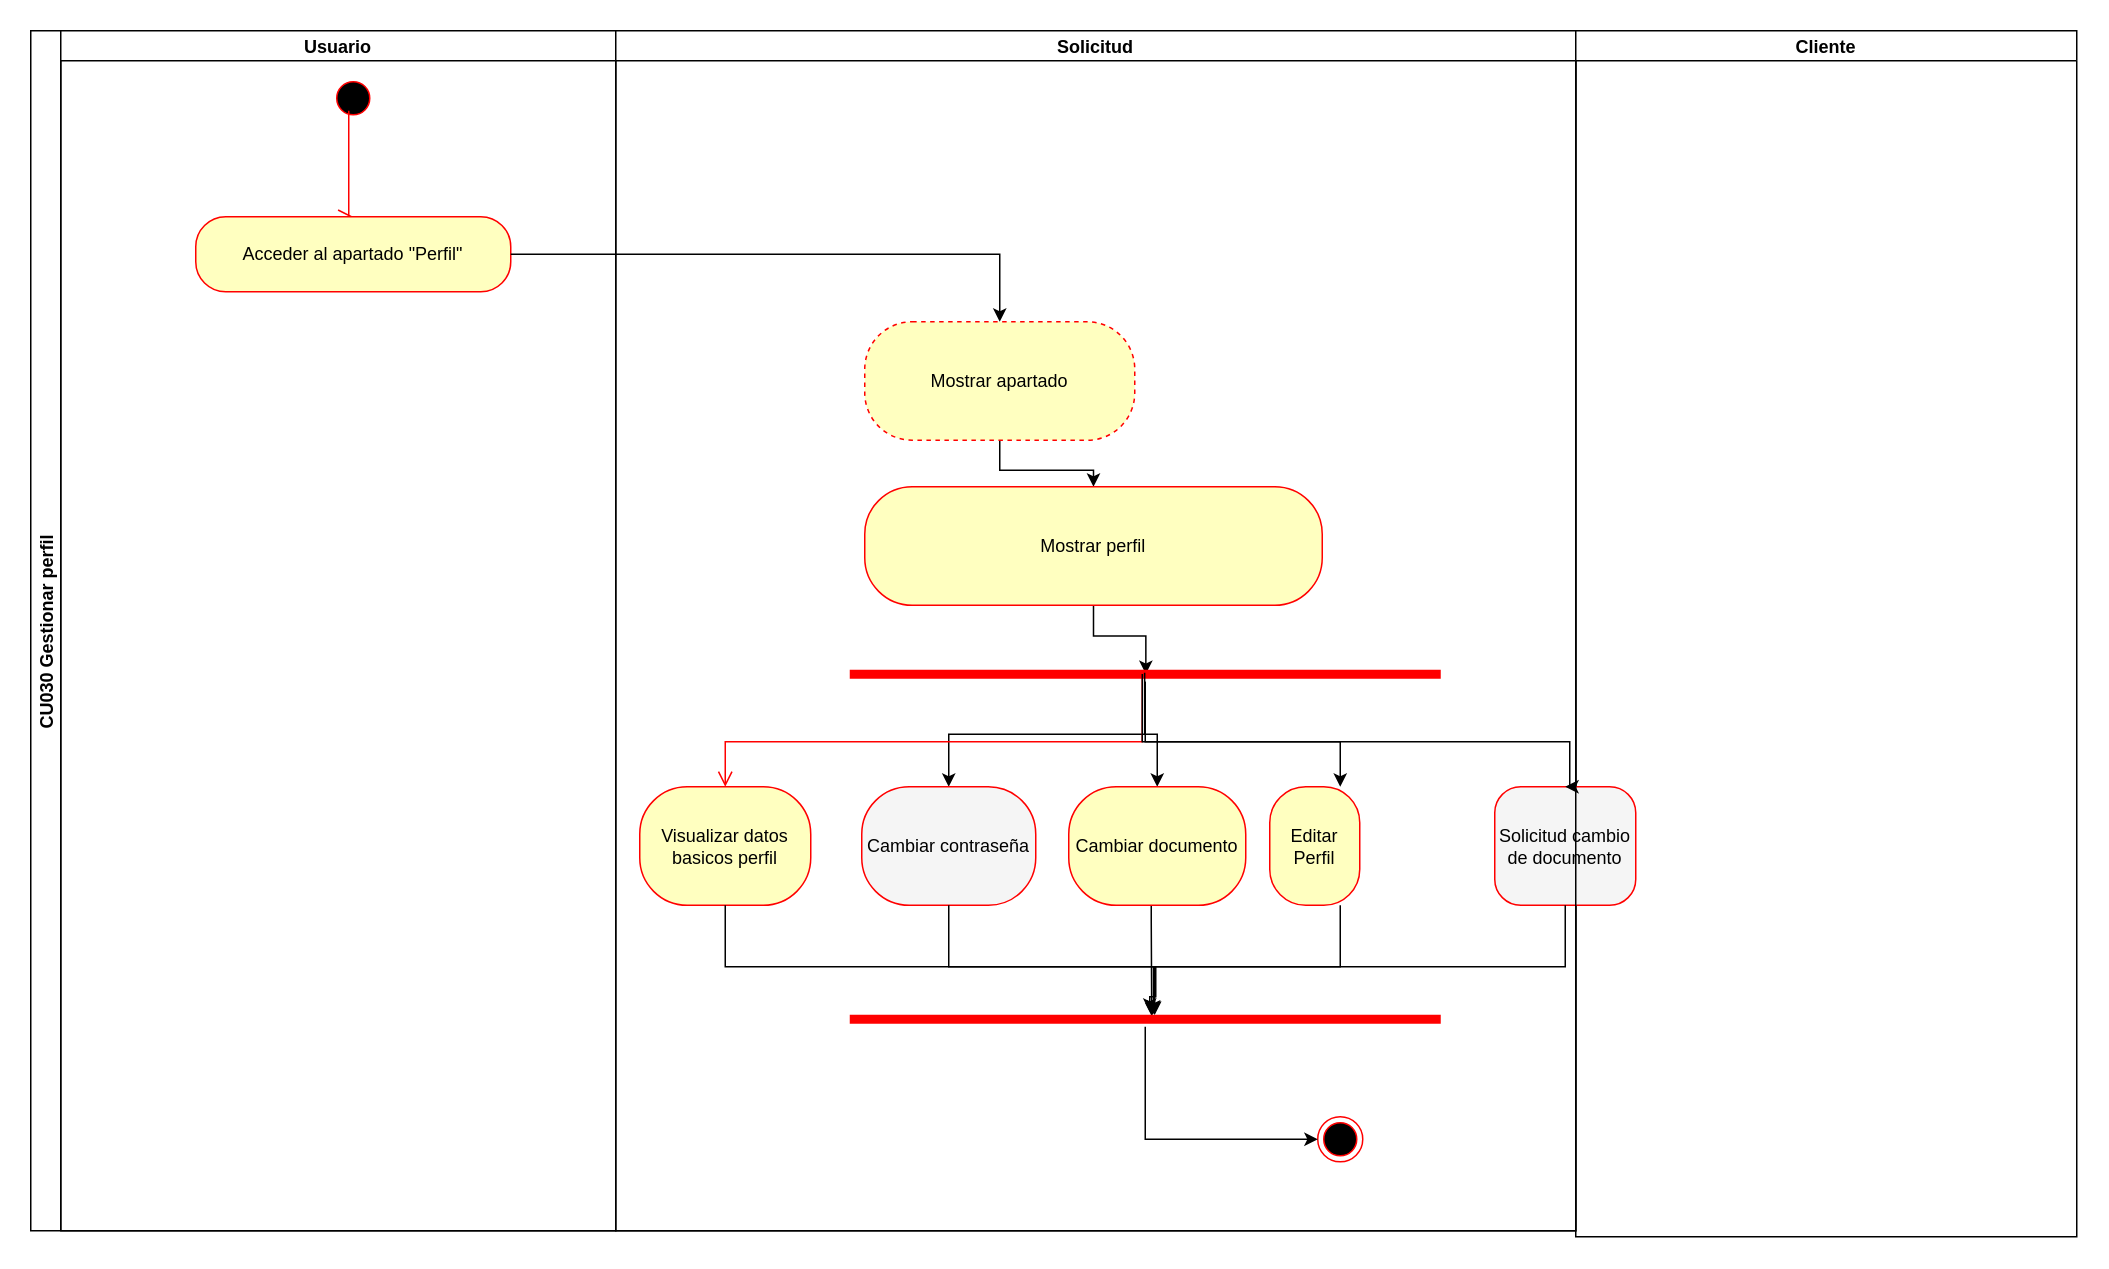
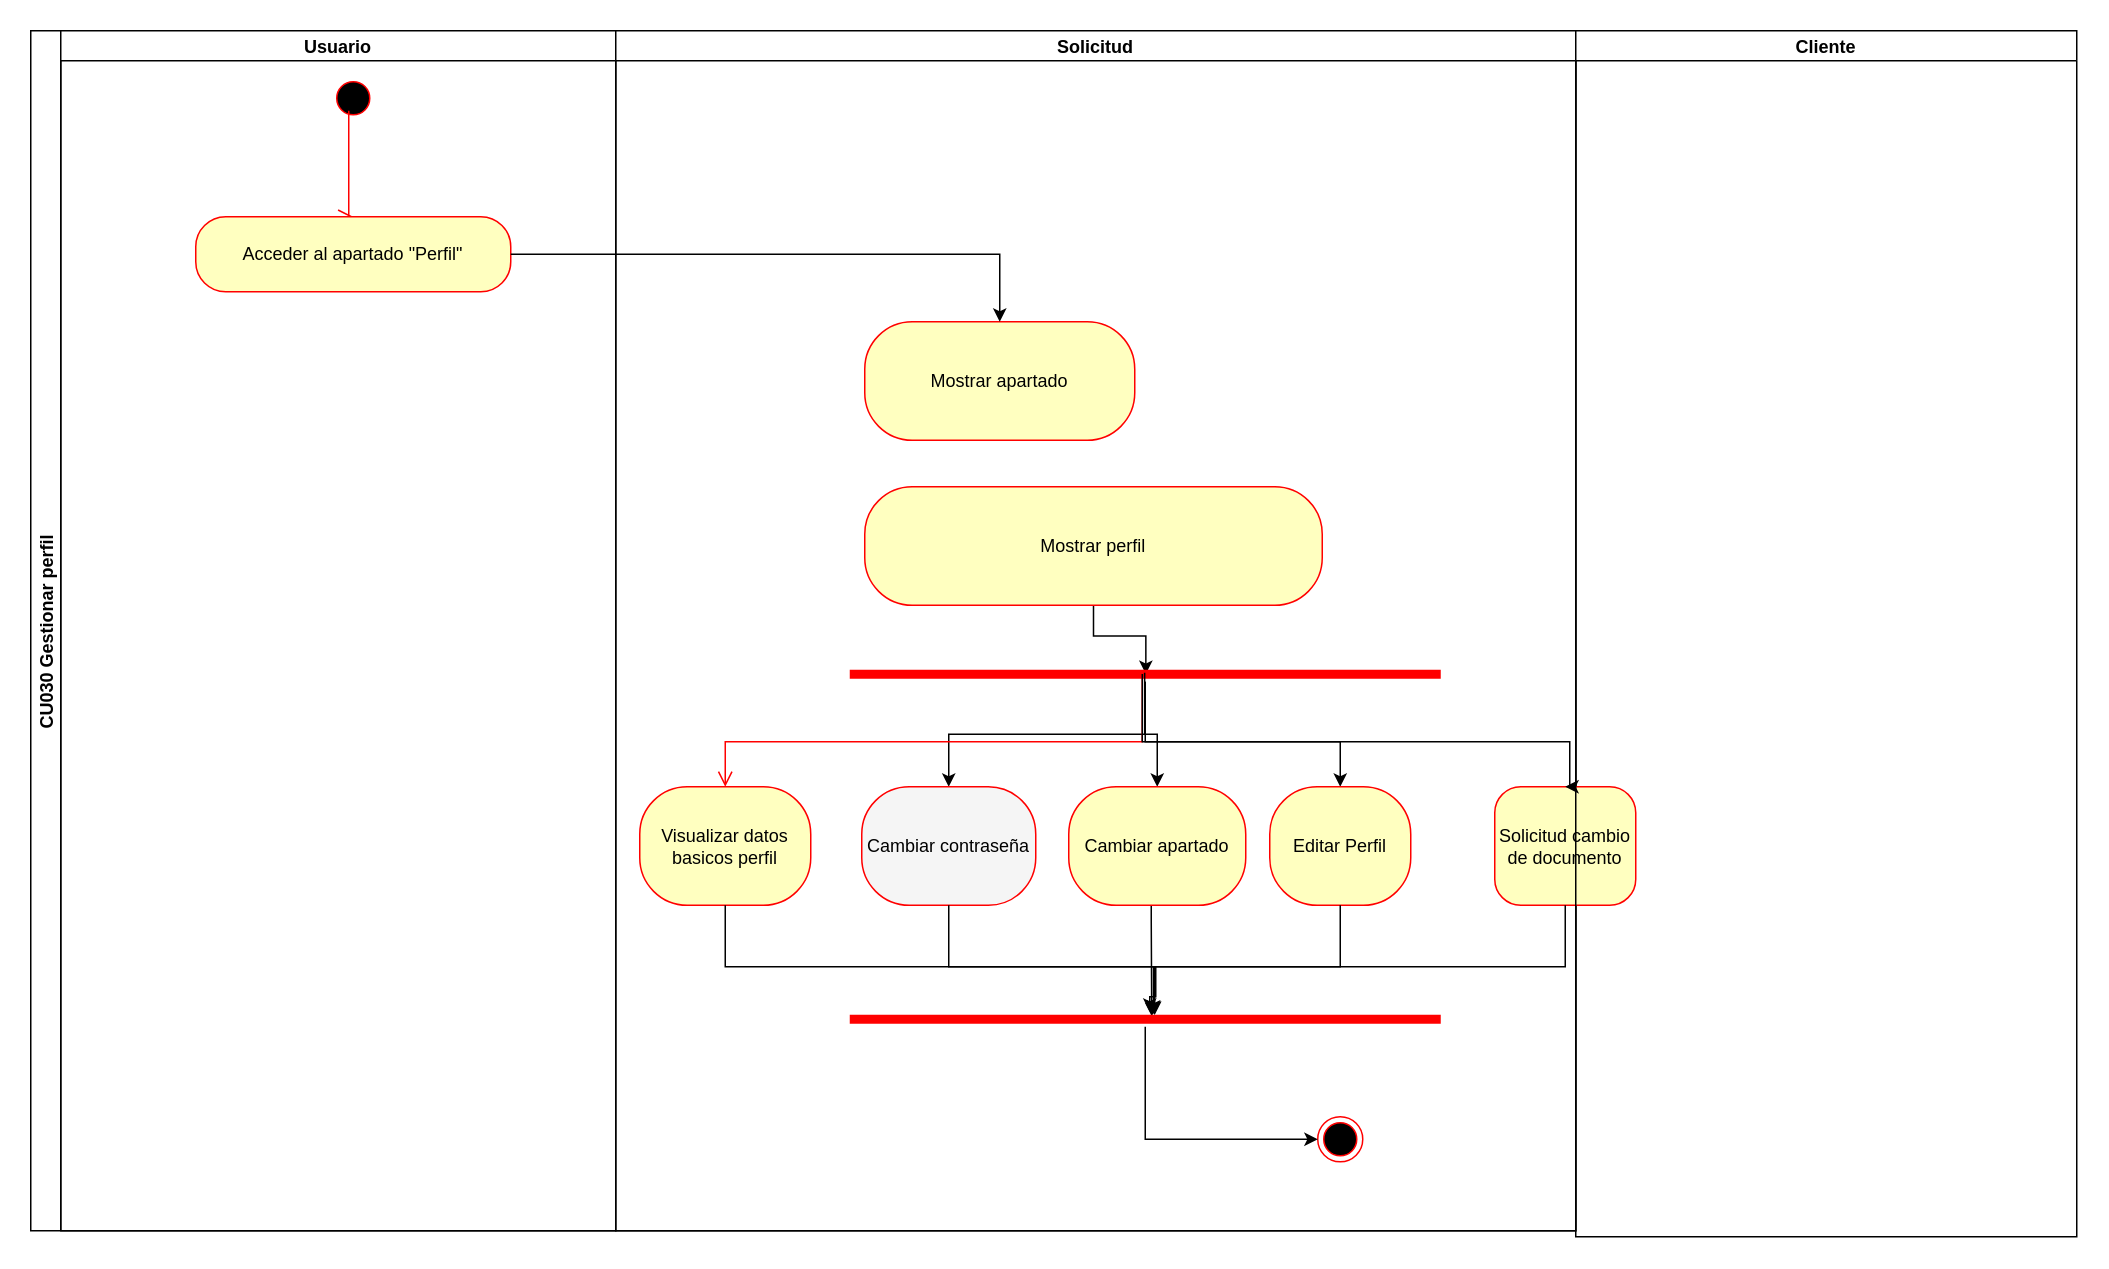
node "Mostrar apartado": style dashed -> solid
edge "Mostrar apartado" -> "Mostrar perfil": removed
node "Editar Perfil": size 90x119 -> 141x119
node "Solicitud cambio de documento": fillcolor #f5f5f5 -> #ffffc0
node "Cambiar documento": label "Cambiar documento" -> "Cambiar apartado"
